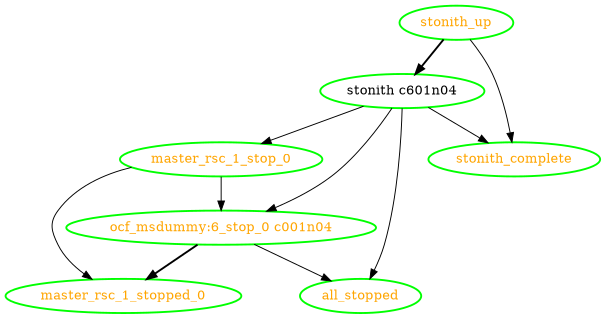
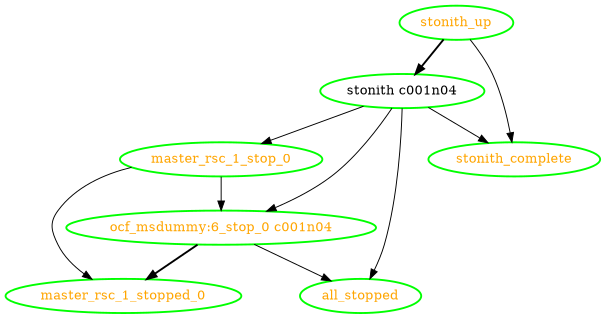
node "stonith c601n04": label "stonith c601n04" -> "stonith c001n04"
